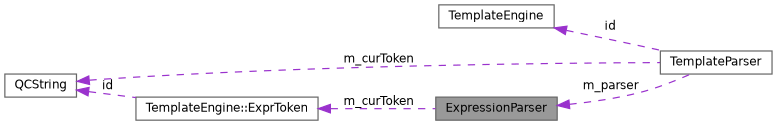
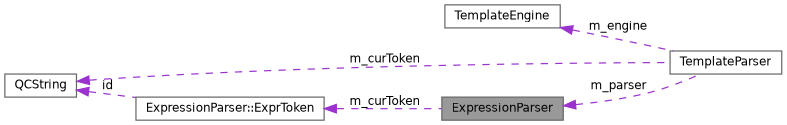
edge "TemplateParser" -> "TemplateEngine": label " id" -> " m_engine"
node "TemplateEngine::ExprToken": label "TemplateEngine::ExprToken" -> "ExpressionParser::ExprToken"
